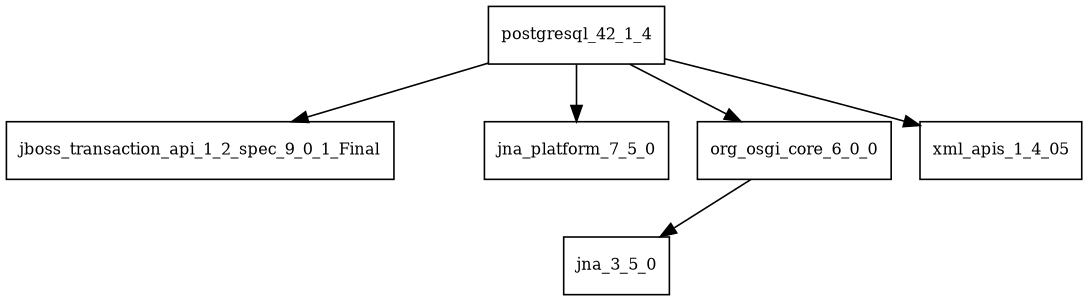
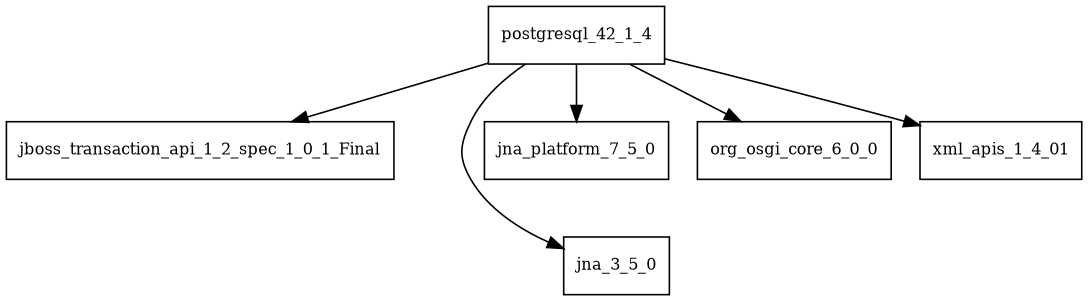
node "jboss_transaction_api_1_2_spec_9_0_1_Final": label "jboss_transaction_api_1_2_spec_9_0_1_Final" -> "jboss_transaction_api_1_2_spec_1_0_1_Final"
node "xml_apis_1_4_05": label "xml_apis_1_4_05" -> "xml_apis_1_4_01"
edge "org_osgi_core_6_0_0" -> "jna_3_5_0": now "postgresql_42_1_4" -> "jna_3_5_0"
